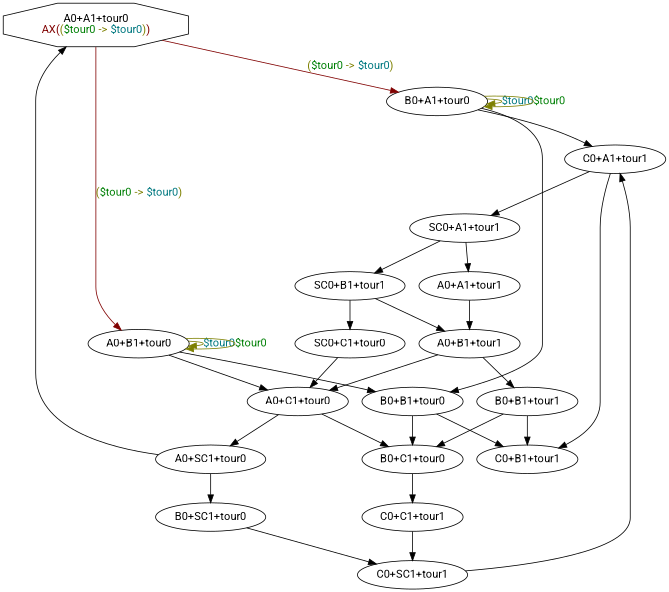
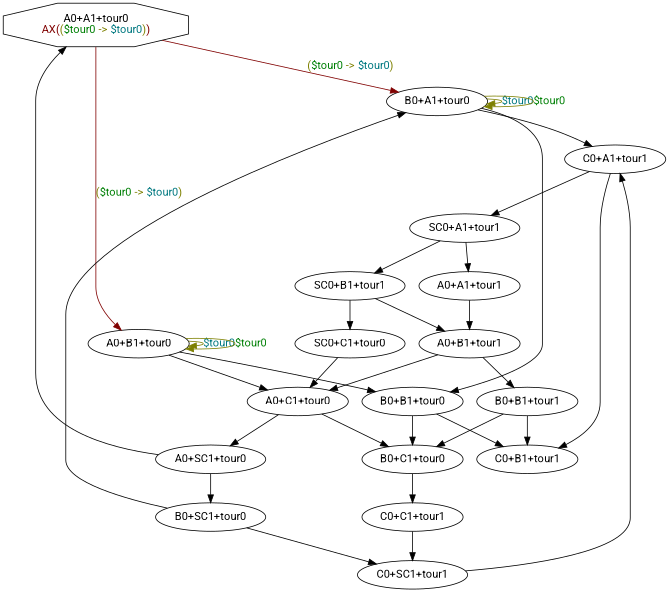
edge "B0+SC1+tour0" -> "B0+A1+tour0": added
